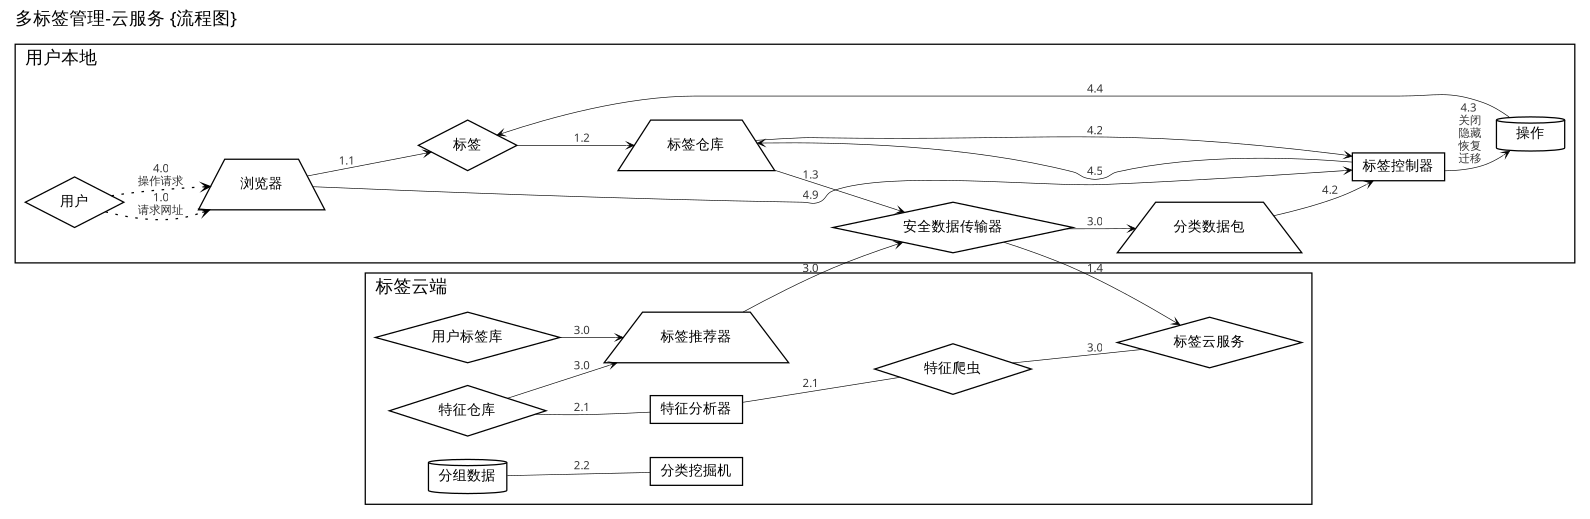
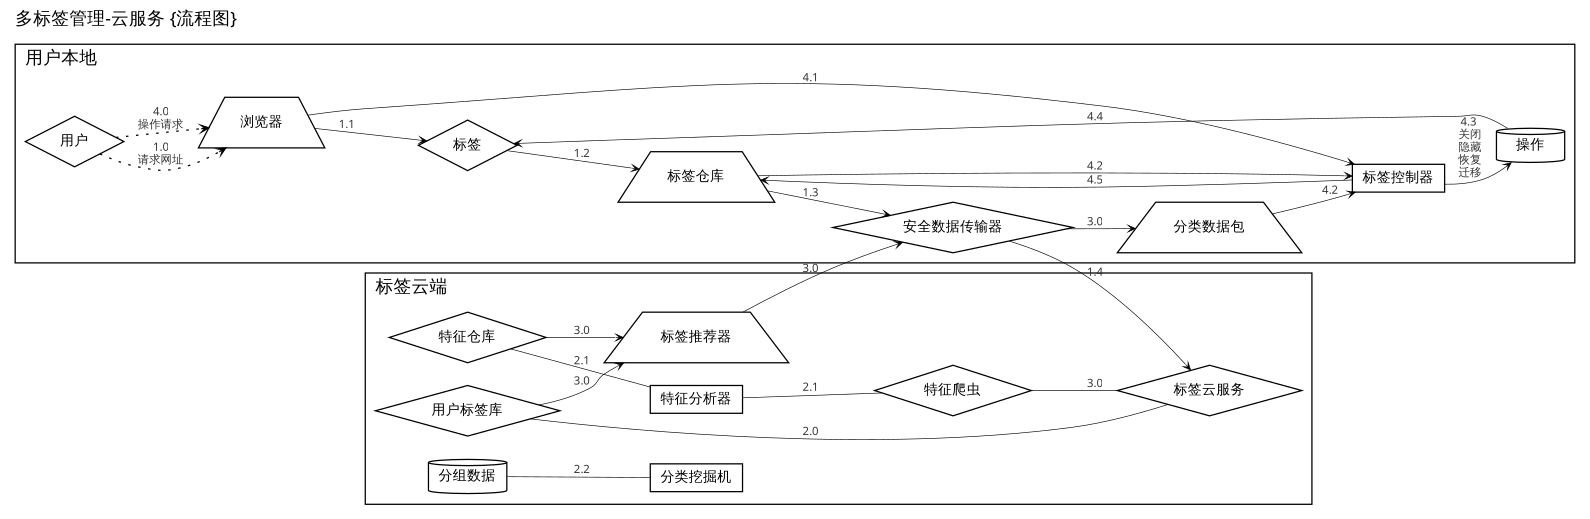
edge "浏览器" -> "标签控制器": label "4.9" -> "4.1"
edge "标签云服务" -- "用户标签库": added, label "2.0"
